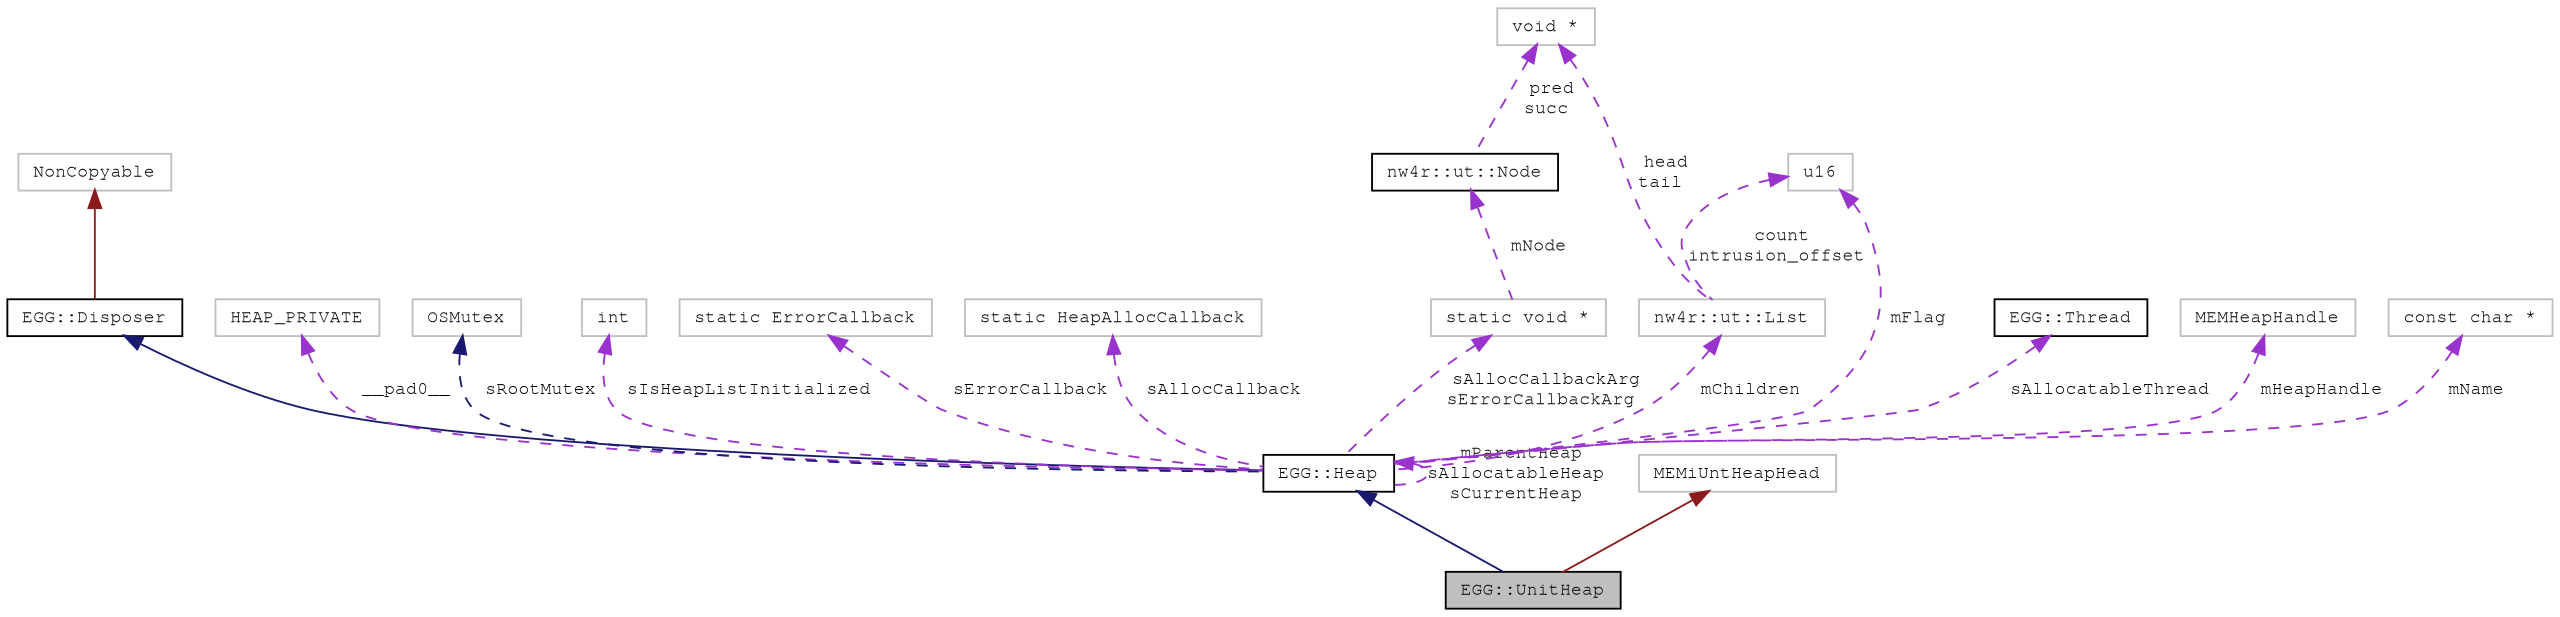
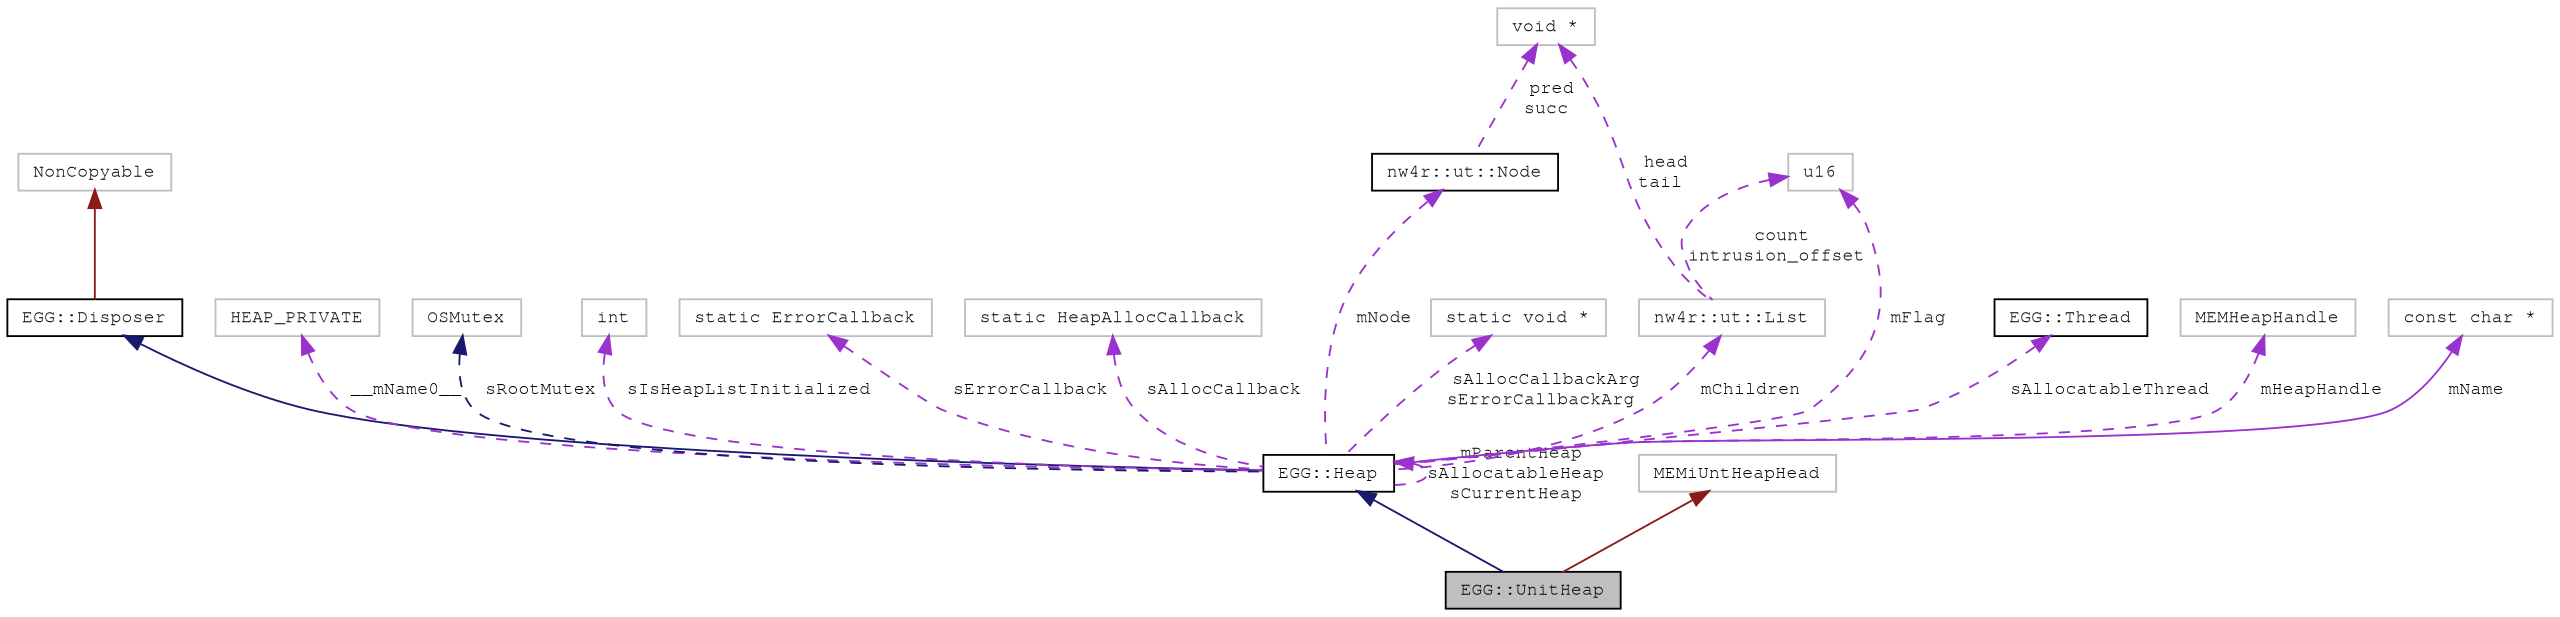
edge "static void *" -> "nw4r::ut::Node": now "EGG::Heap" -> "nw4r::ut::Node"
edge "EGG::Heap" -> "HEAP_PRIVATE": label " __pad0__" -> " __mName0__"
edge "EGG::Heap" -> "const char *": style dashed -> solid
